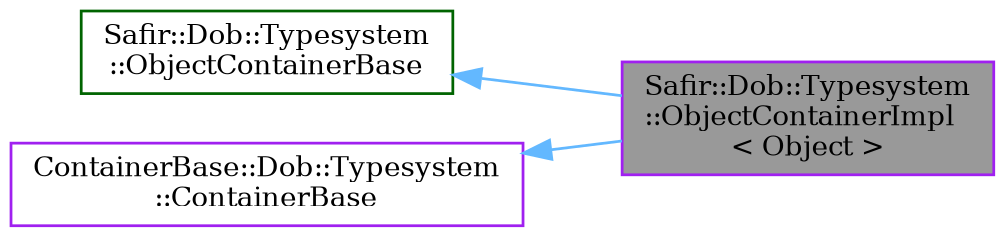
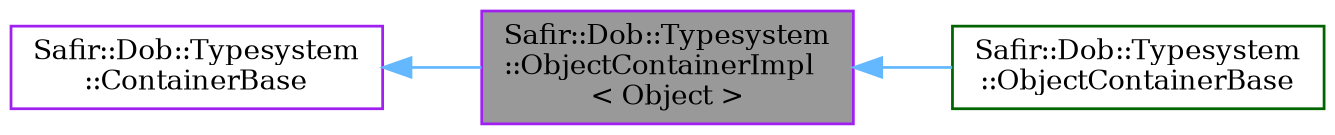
edge "Safir::Dob::Typesystem ::ObjectContainerImpl < Object >" -> "Safir::Dob::Typesystem ::ObjectContainerBase": reversed
node "ContainerBase::Dob::Typesystem ::ContainerBase": label "ContainerBase::Dob::Typesystem ::ContainerBase" -> "Safir::Dob::Typesystem ::ContainerBase"
